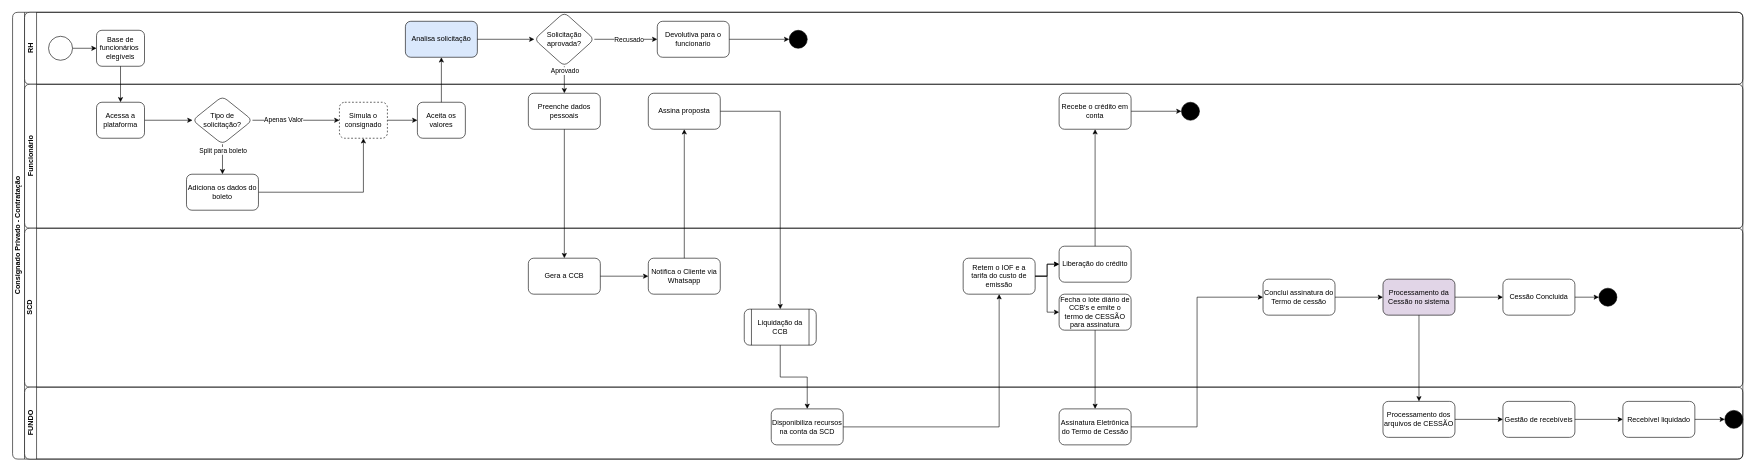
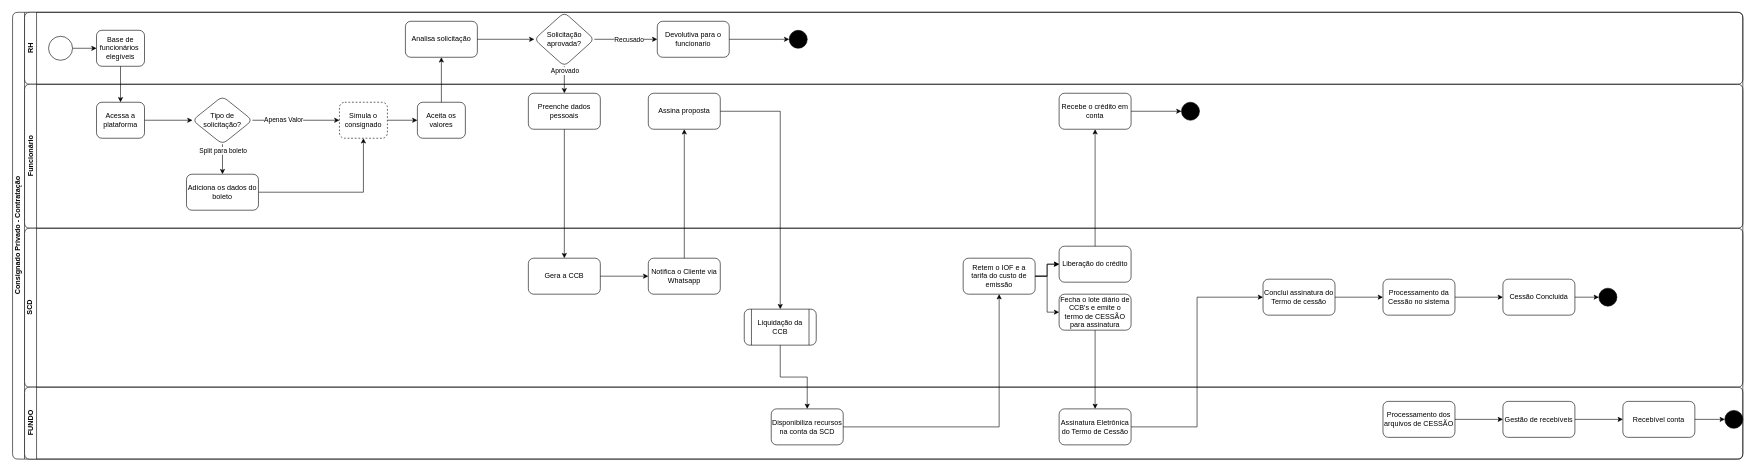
node "Analisa solicitação": fillcolor #dae8fc -> #ffffff
node "Processamento da Cessão no sistema": fillcolor #e1d5e7 -> #ffffff
edge "Processamento da Cessão no sistema" -> "Processamento dos arquivos de CESSÃO": removed
node "Recebível liquidado": label "Recebível liquidado" -> "Recebível conta"
